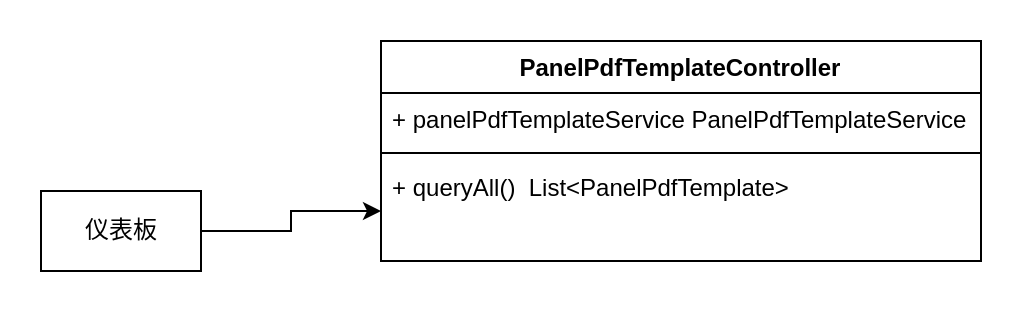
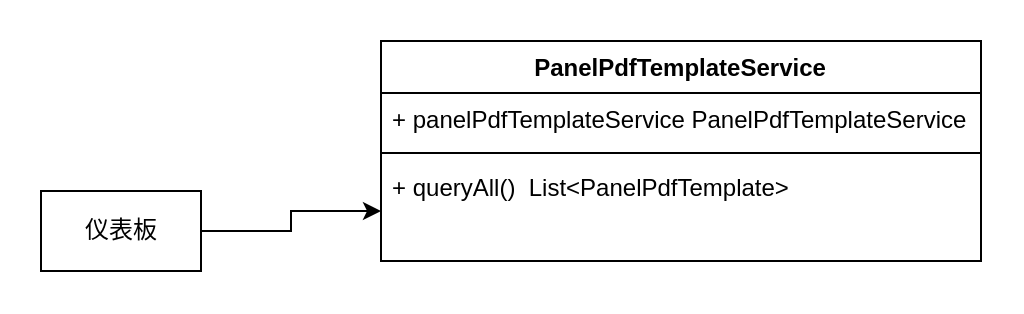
node "PanelPdfTemplateController": label "PanelPdfTemplateController" -> "PanelPdfTemplateService"
